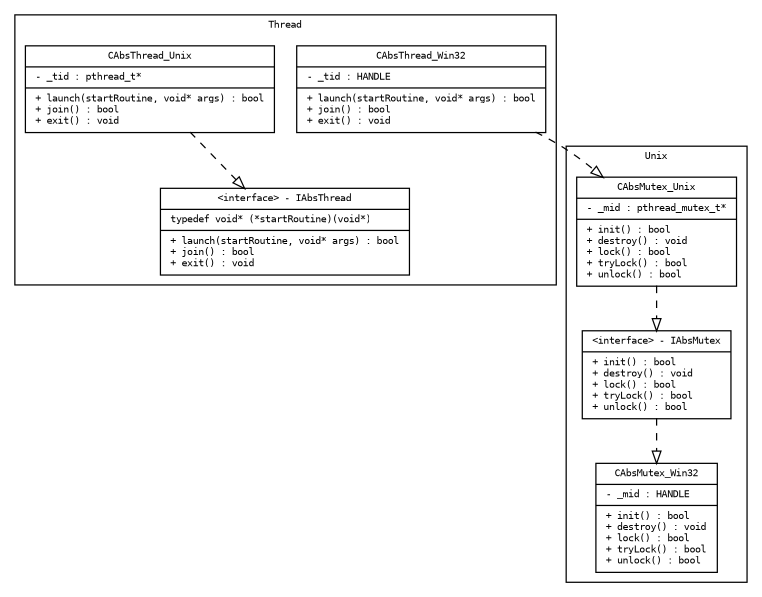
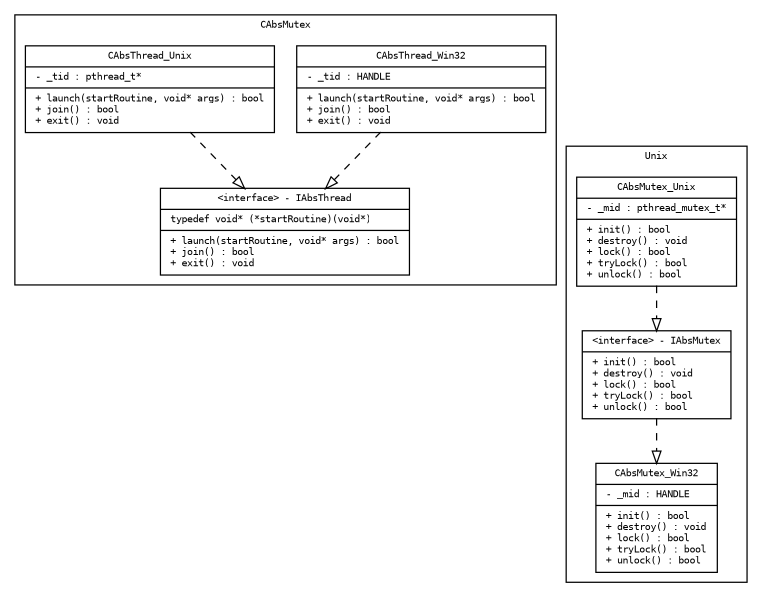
cluster "Thread": label "Thread" -> "CAbsMutex"
edge "CAbsThread_Win32" -> "CAbsMutex_Unix": now "CAbsThread_Win32" -> "<interface> - IAbsThread"
